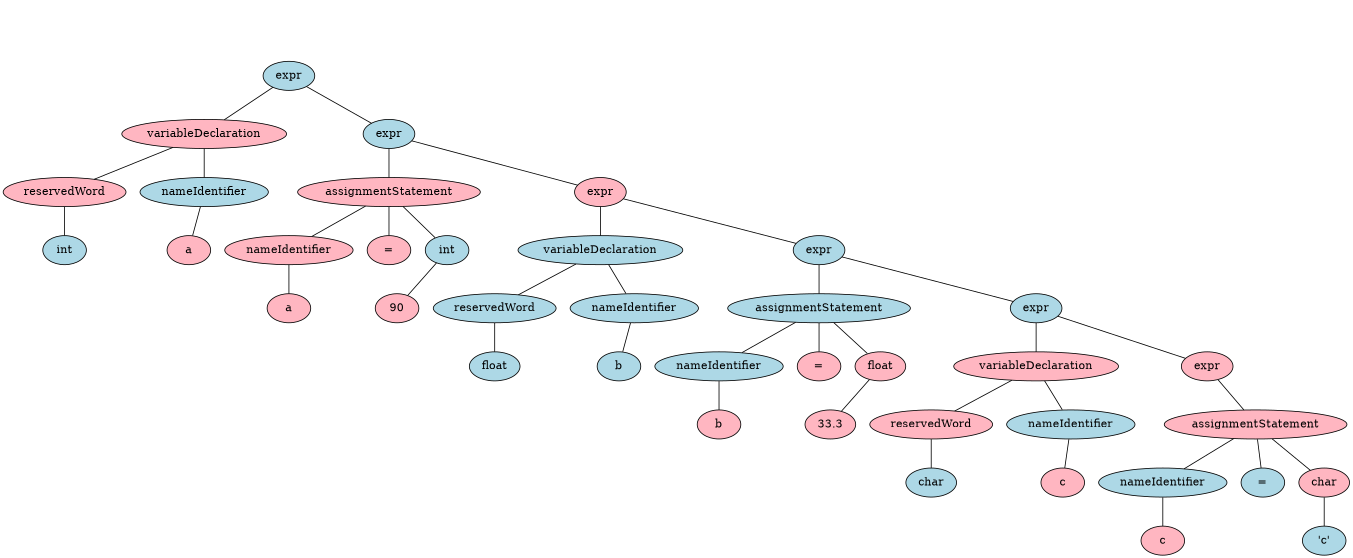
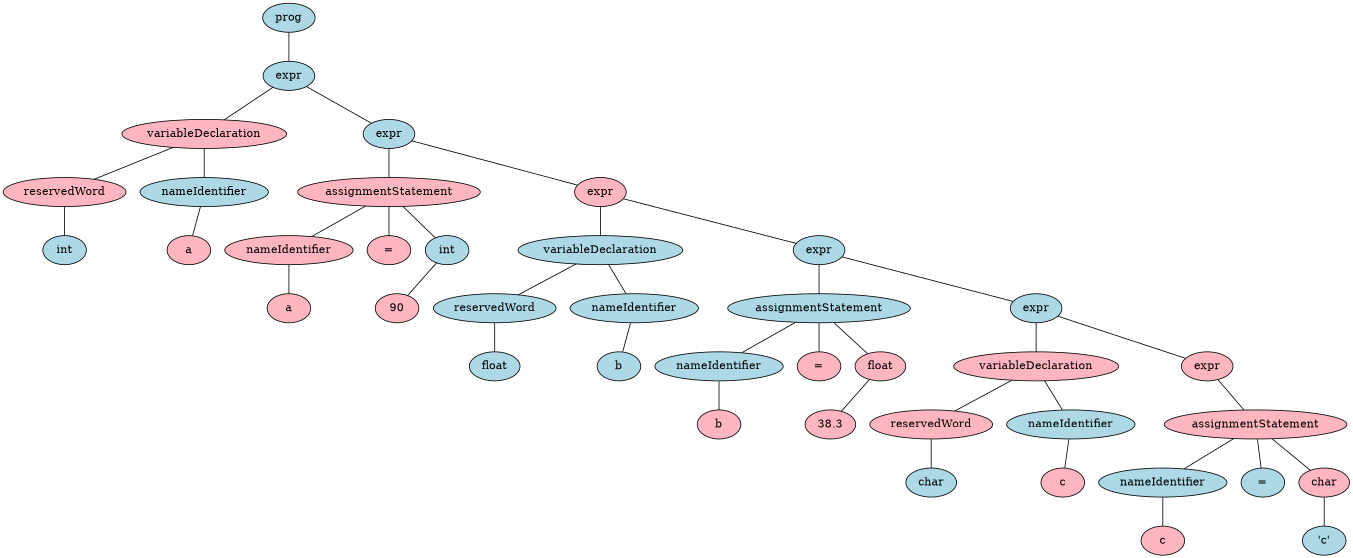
node "prog": added
node "33.3": label "33.3" -> "38.3"
